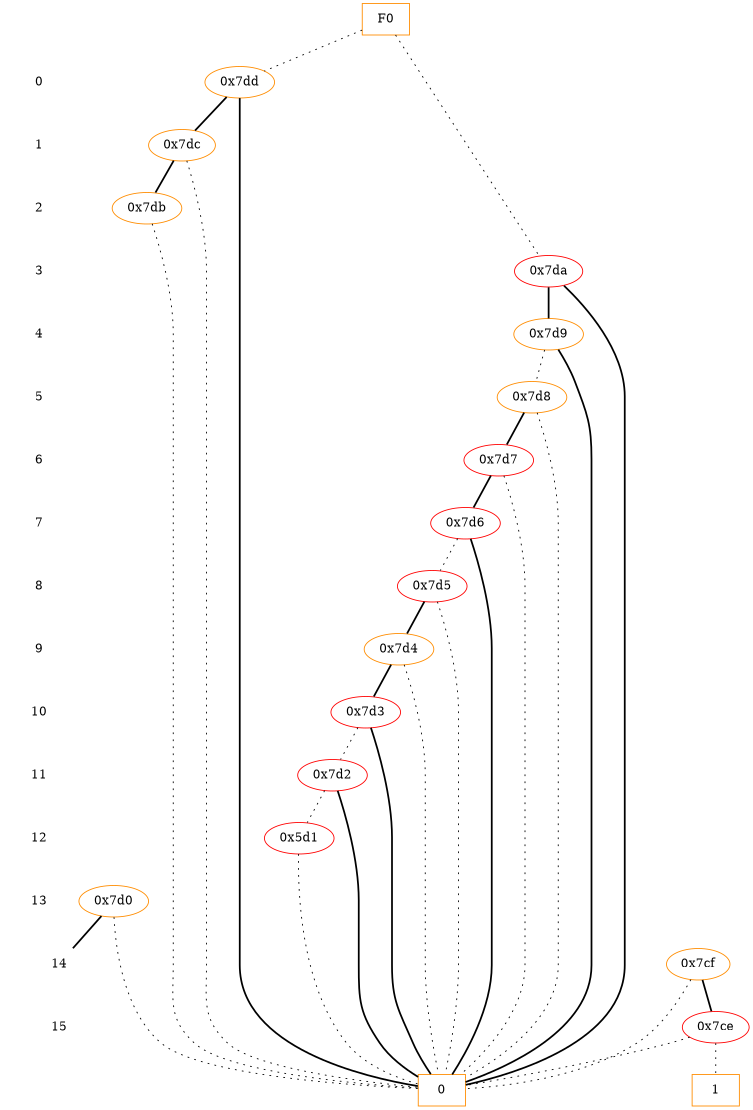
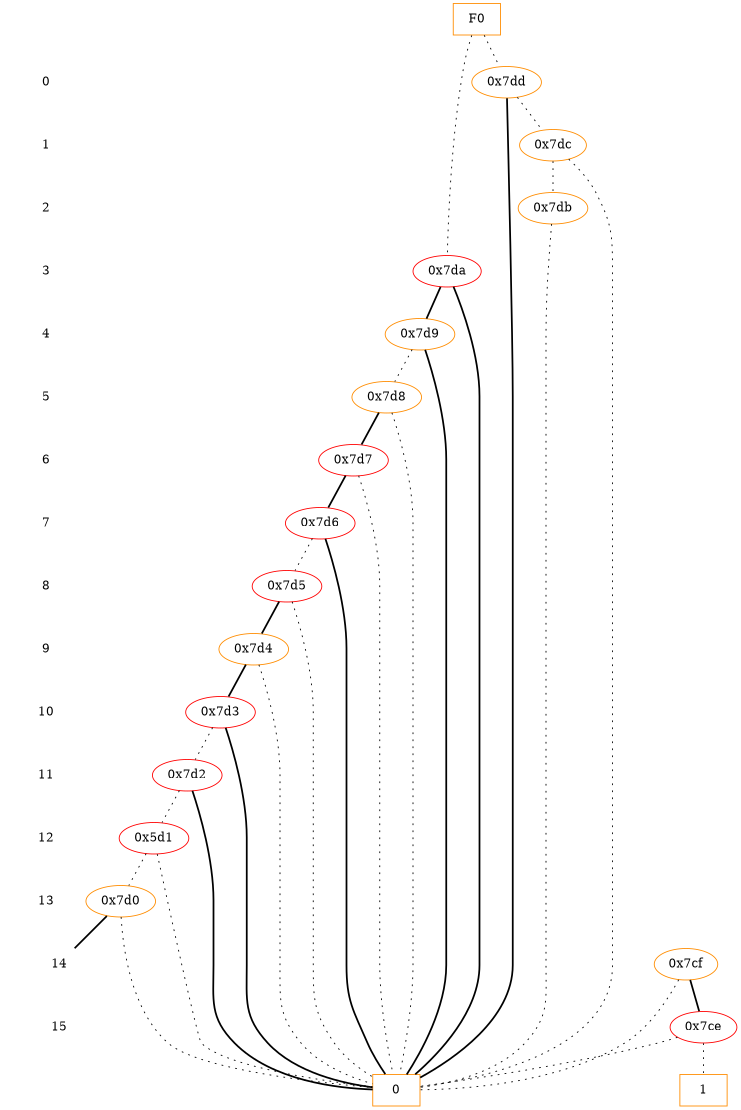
edge "0x7dd" -- "0x7dc": style bold -> dotted
edge "0x7dc" -- "0x7db": style bold -> dotted
edge "0x5d1" -- "0x7d0": added
